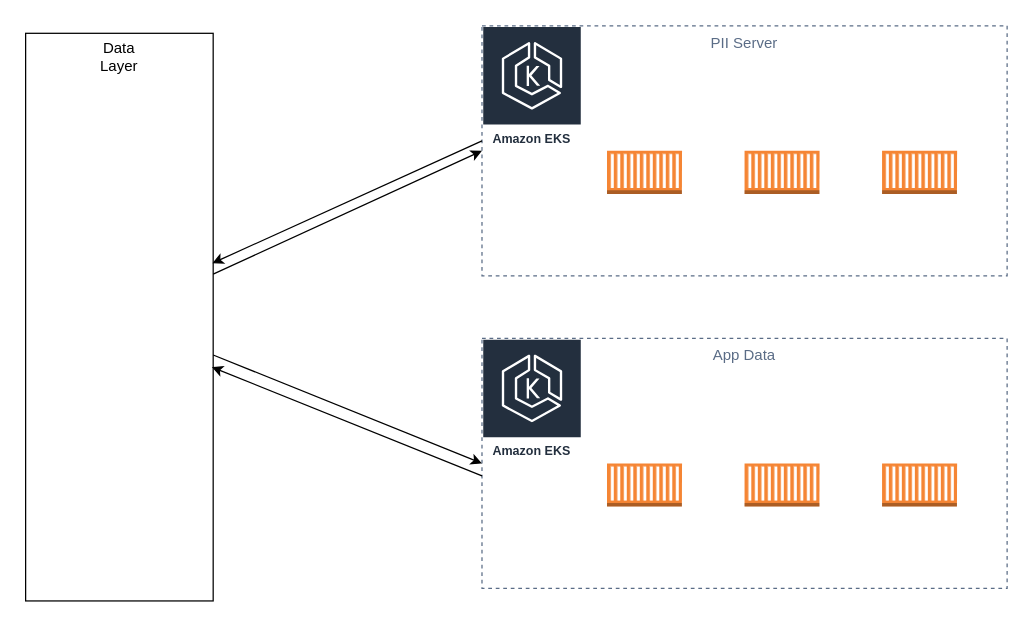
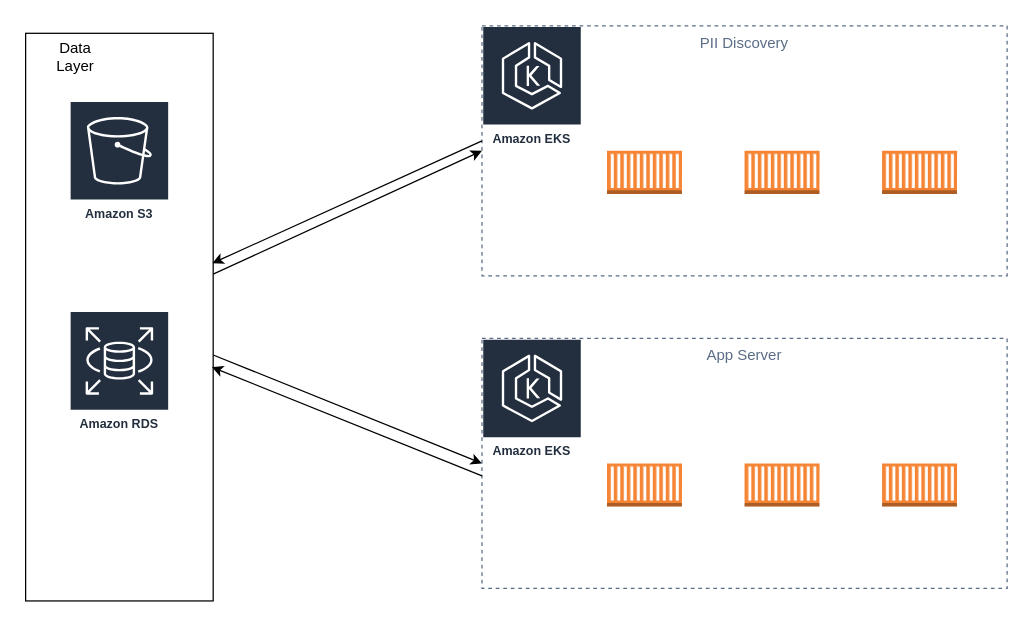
node "PII Server": label "PII Server" -> "PII Discovery"
node "Data Layer": moved (119, 57) -> (76, 57)
node "Amazon S3": added
node "App Data": label "App Data" -> "App Server"
node "Amazon RDS": added
